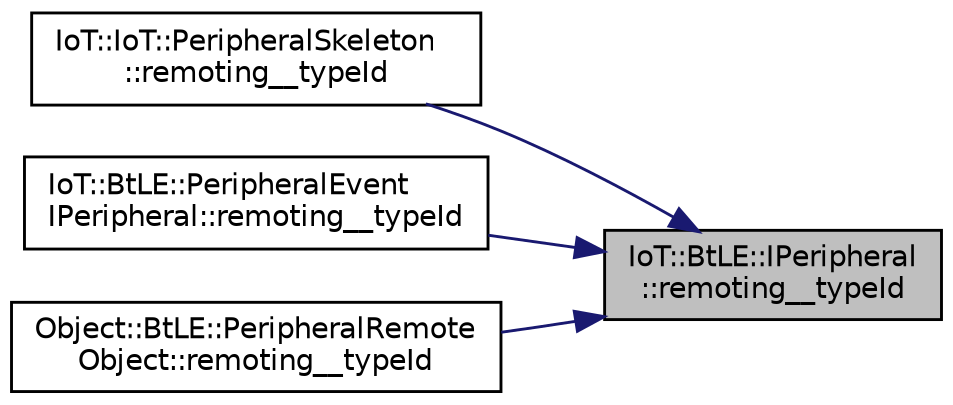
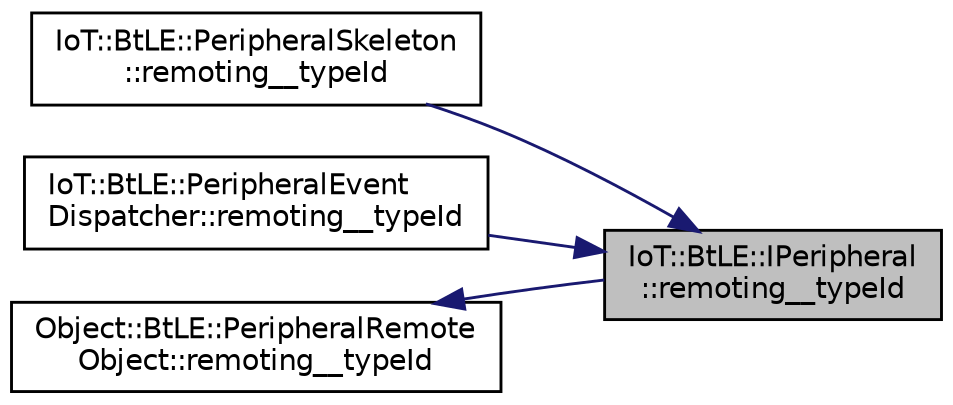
node "IoT::IoT::PeripheralSkeleton ::remoting__typeId": label "IoT::IoT::PeripheralSkeleton ::remoting__typeId" -> "IoT::BtLE::PeripheralSkeleton ::remoting__typeId"
node "IoT::BtLE::PeripheralEvent IPeripheral::remoting__typeId": label "IoT::BtLE::PeripheralEvent IPeripheral::remoting__typeId" -> "IoT::BtLE::PeripheralEvent Dispatcher::remoting__typeId"
edge "Object::BtLE::PeripheralRemote Object::remoting__typeId" -> "IoT::BtLE::IPeripheral ::remoting__typeId": reversed
